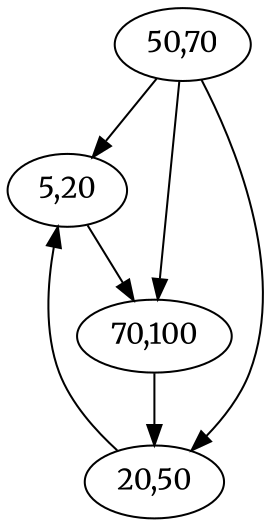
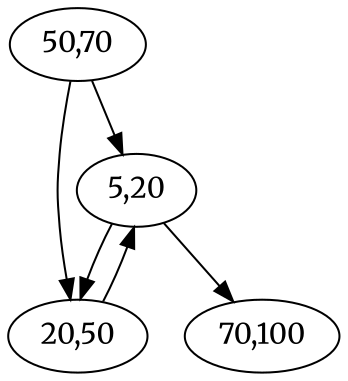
edge "50,70" -> "70,100": removed
edge "70,100" -> "20,50": now "5,20" -> "20,50"
